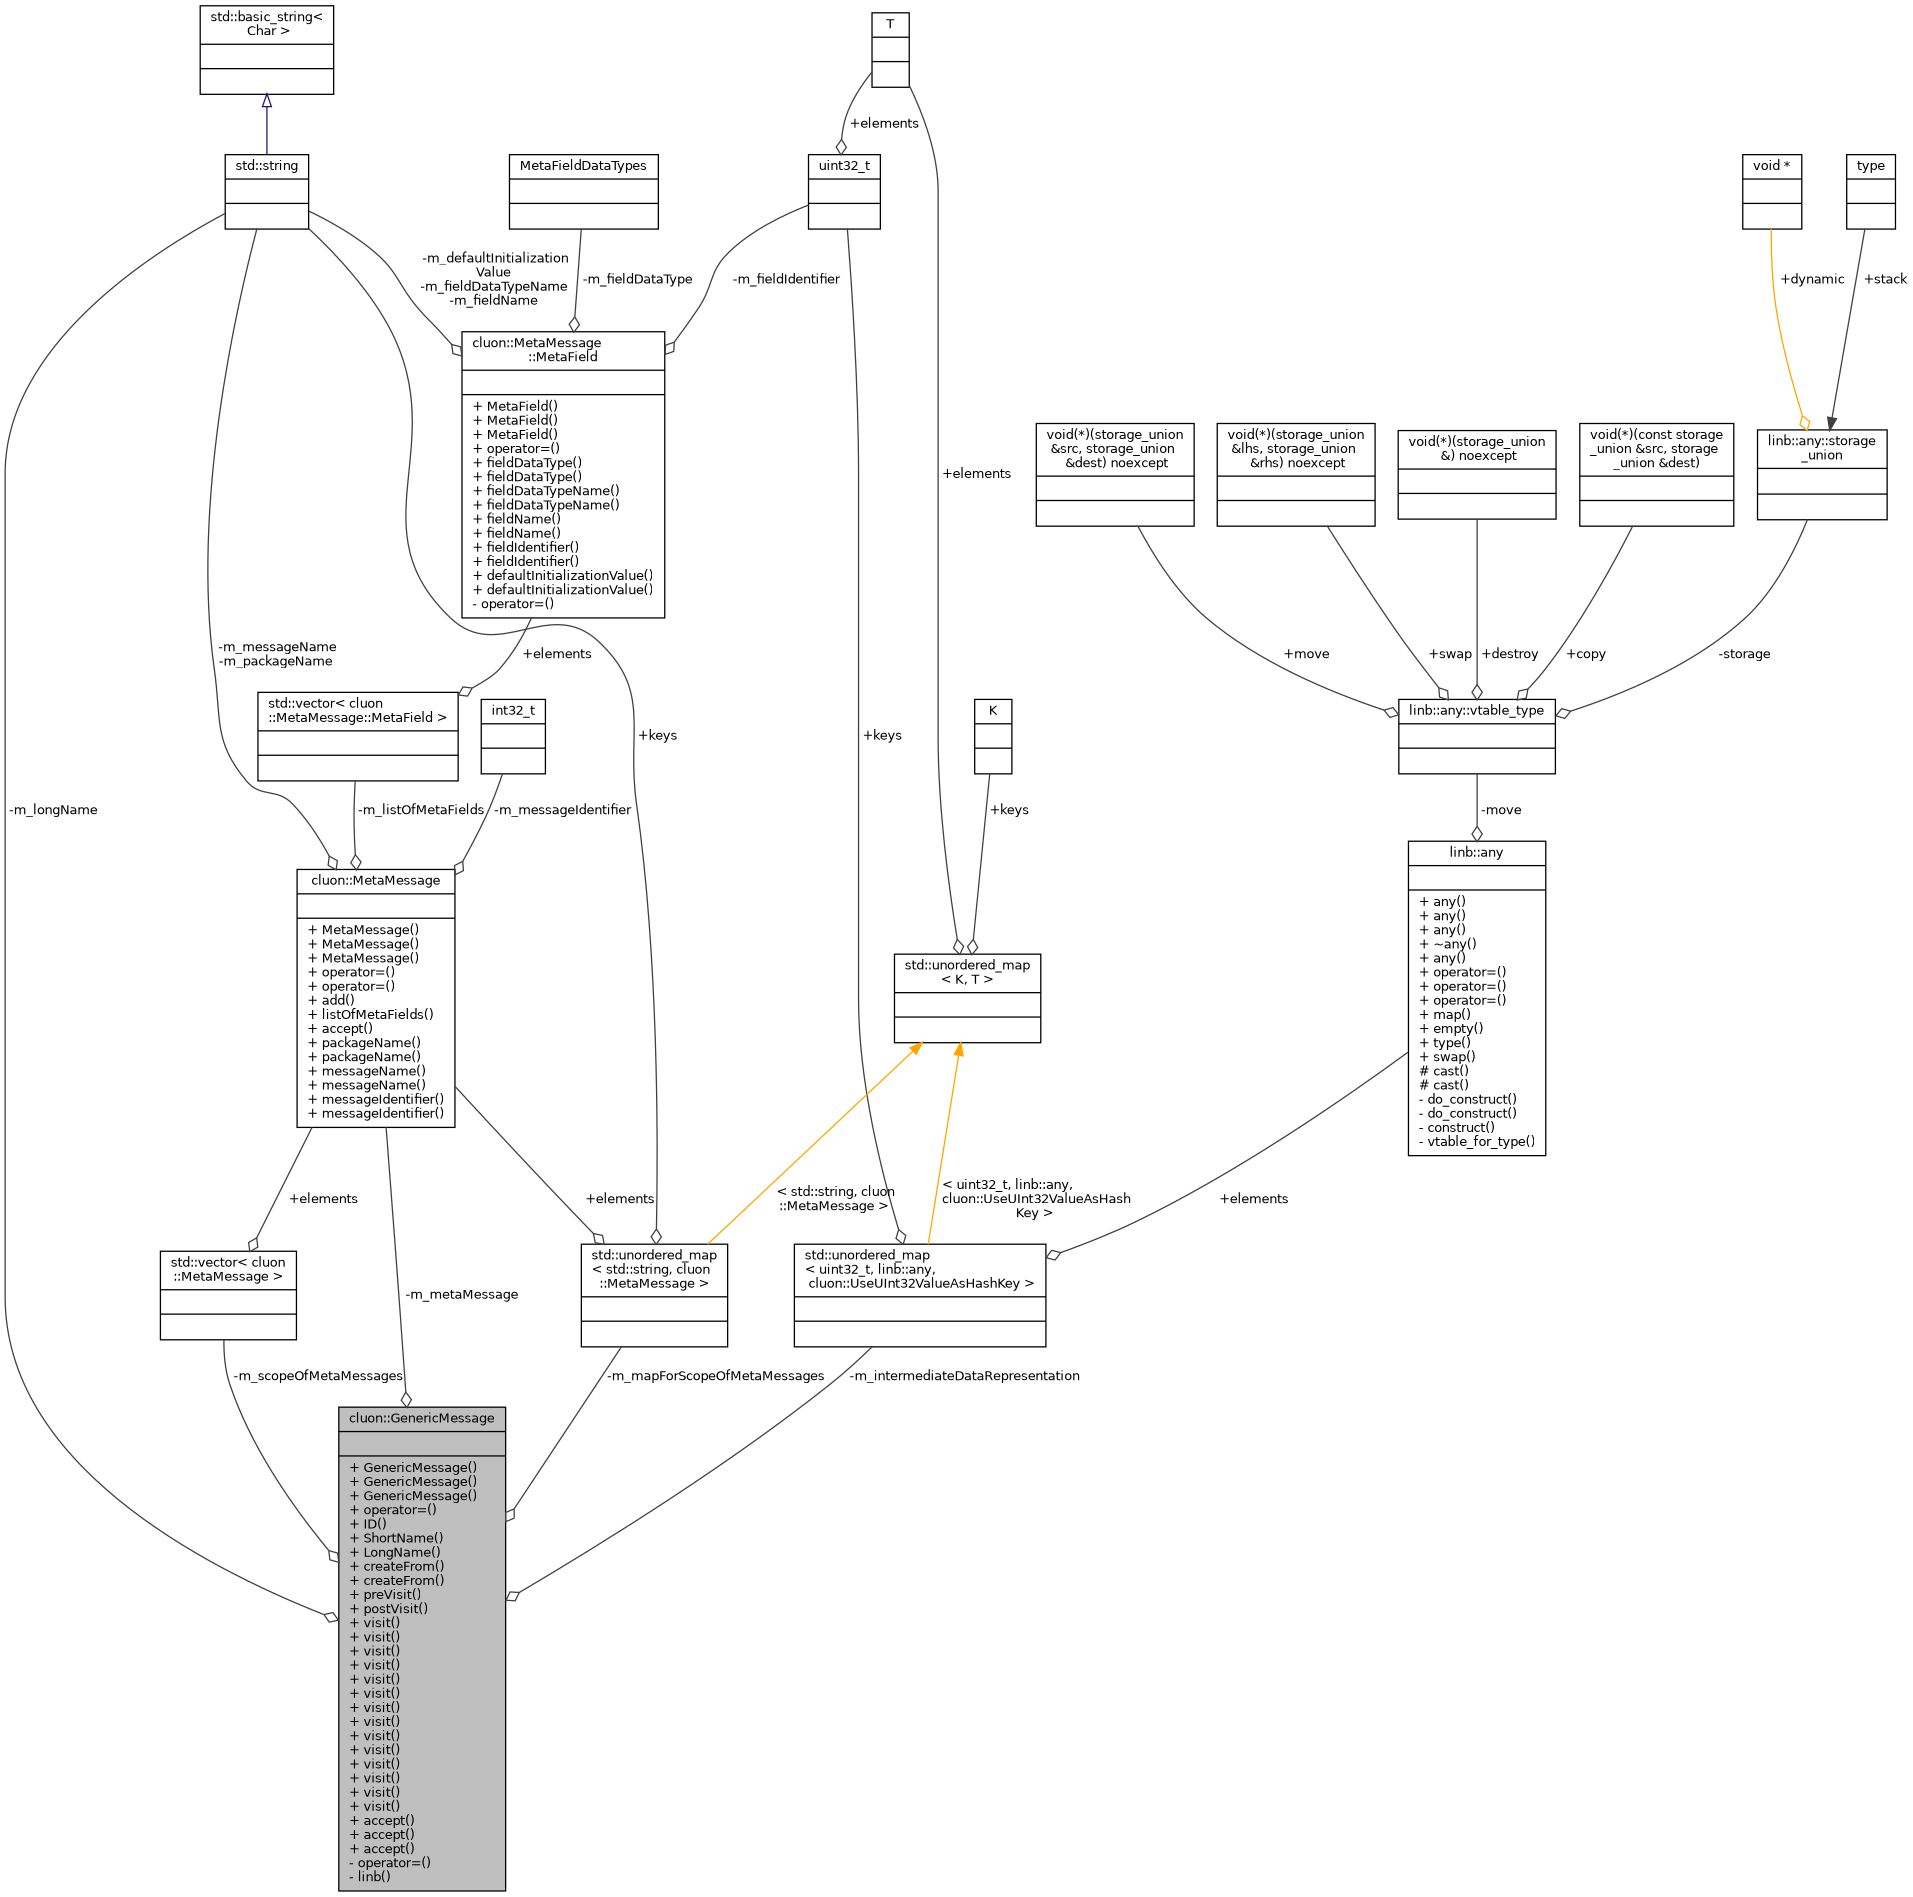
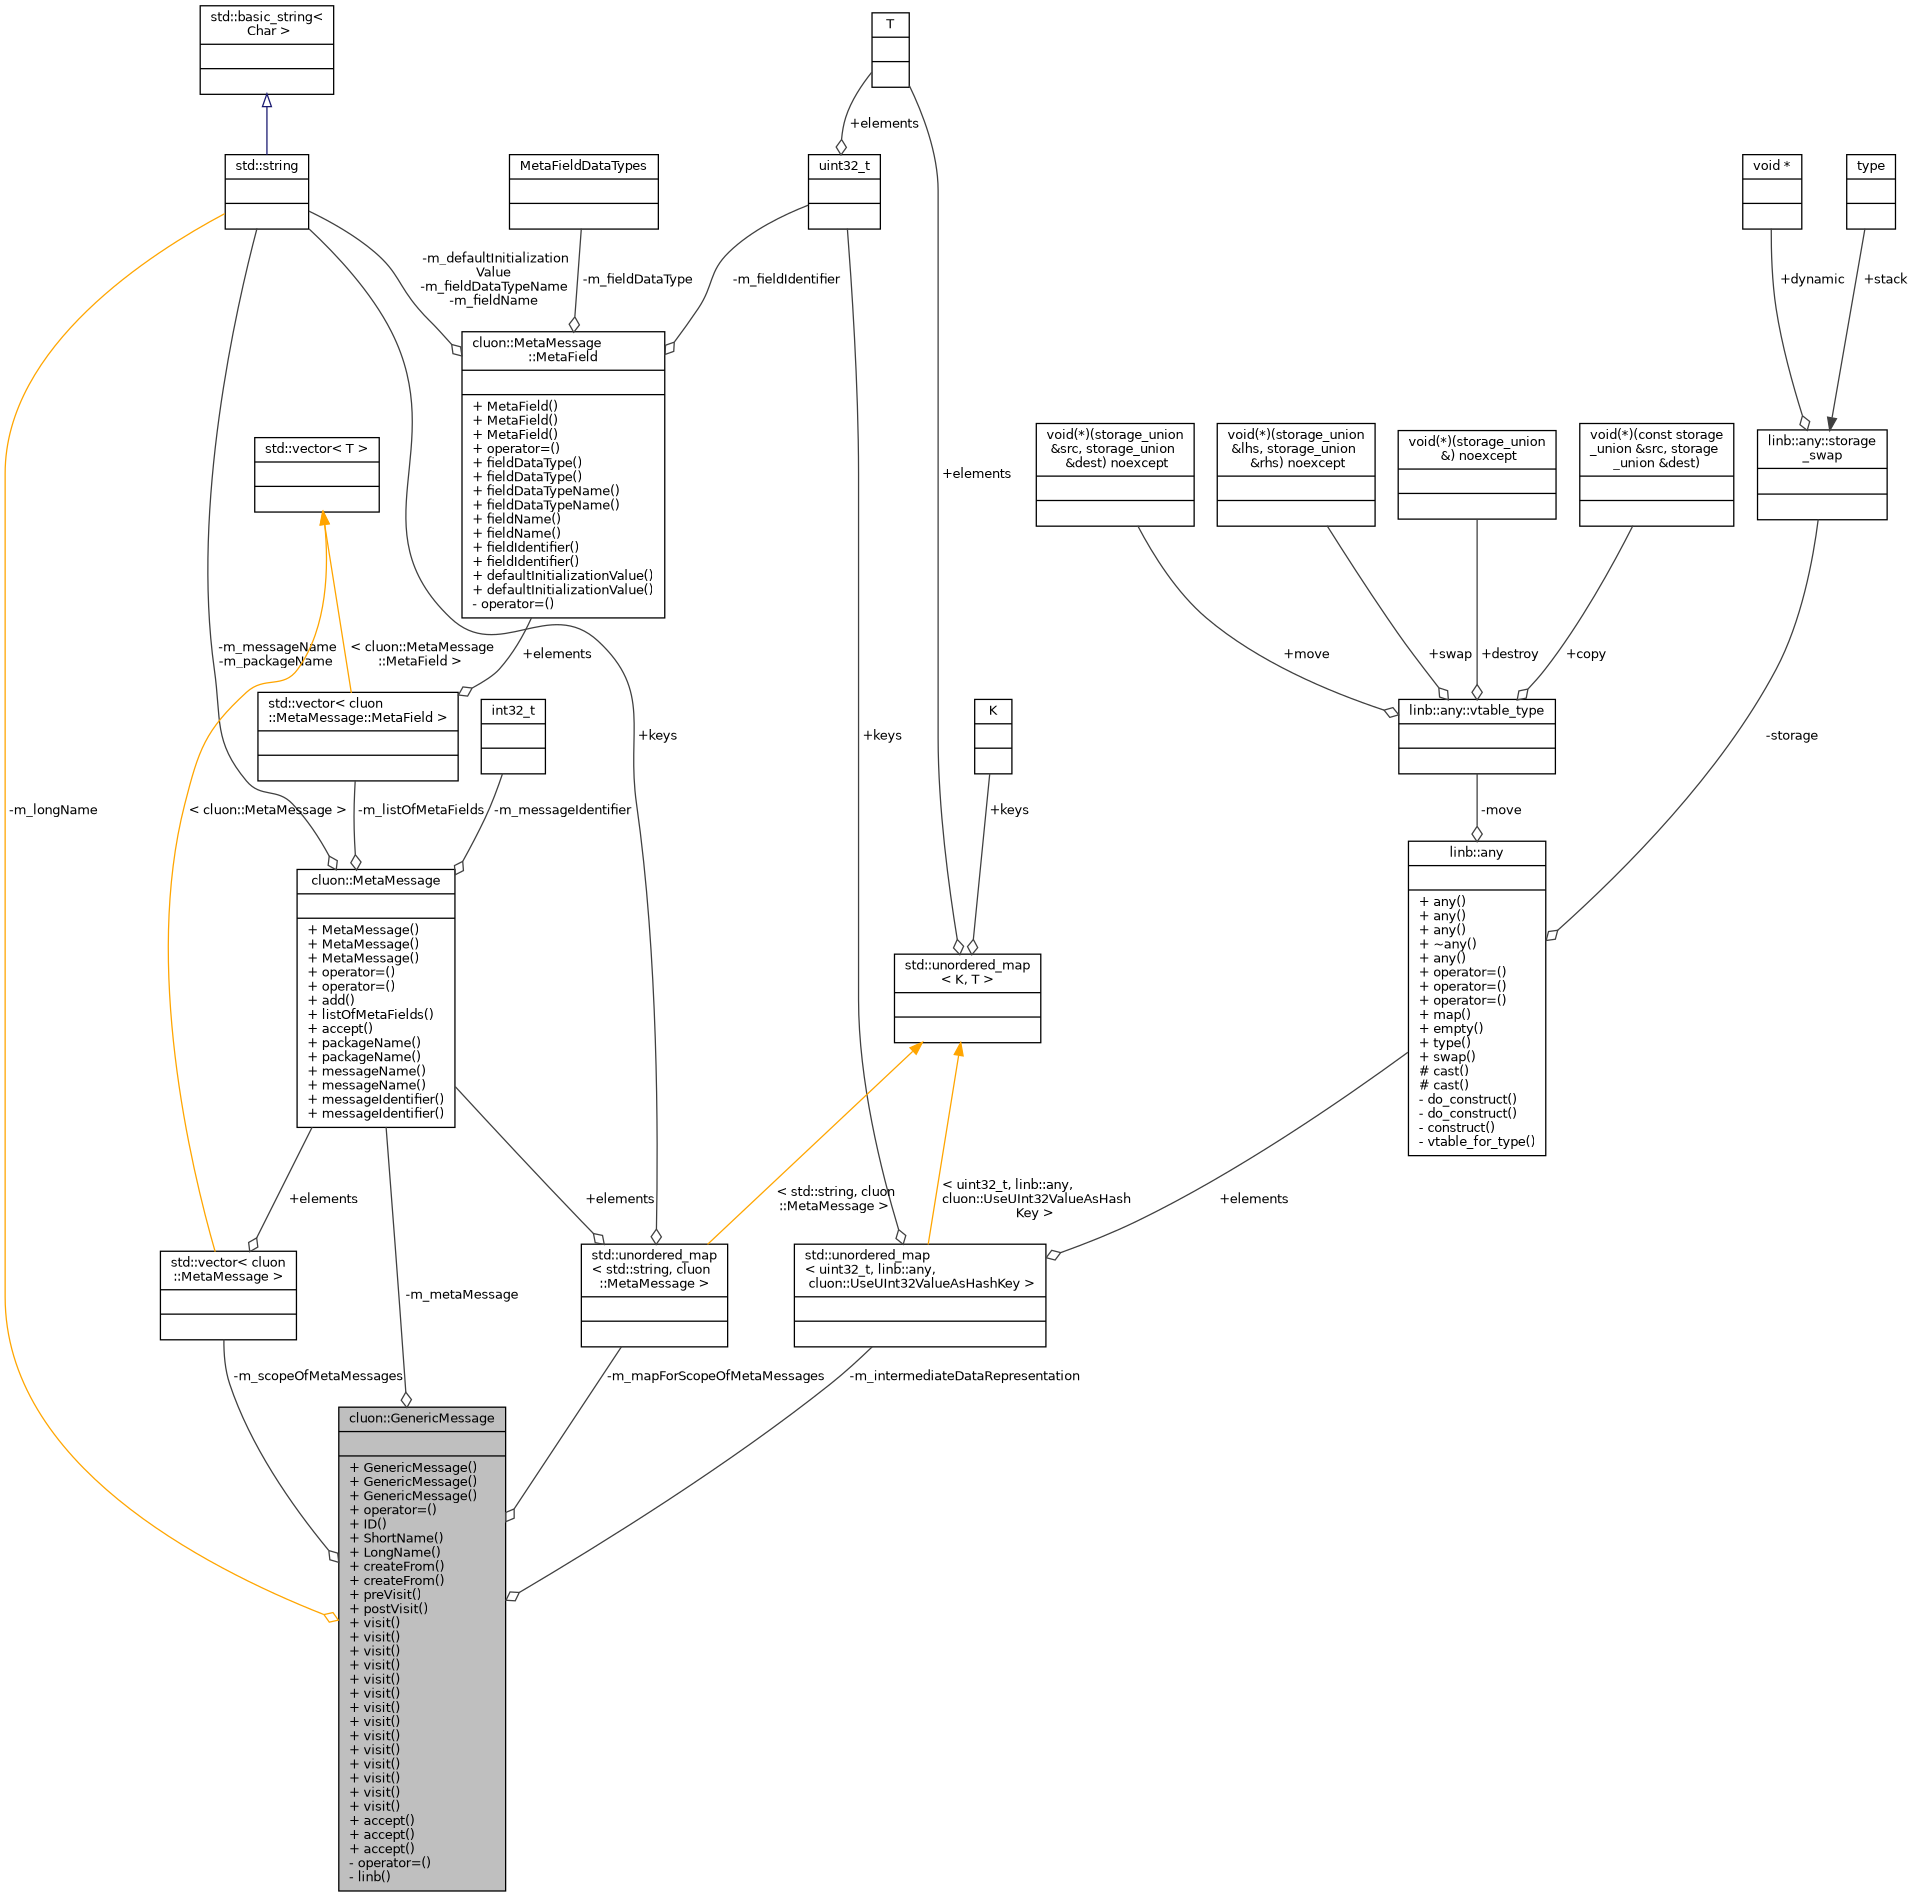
edge "void *" -> "linb::any::storage": color orange -> grey25
node "linb::any::storage": text "_union" -> "_swap"
node "std::vector< T >": added
edge "linb::any::storage" -> "linb::any::vtable_type": now "linb::any::storage" -> "linb::any"
edge "std::string" -> "cluon::GenericMessage": color grey25 -> orange
